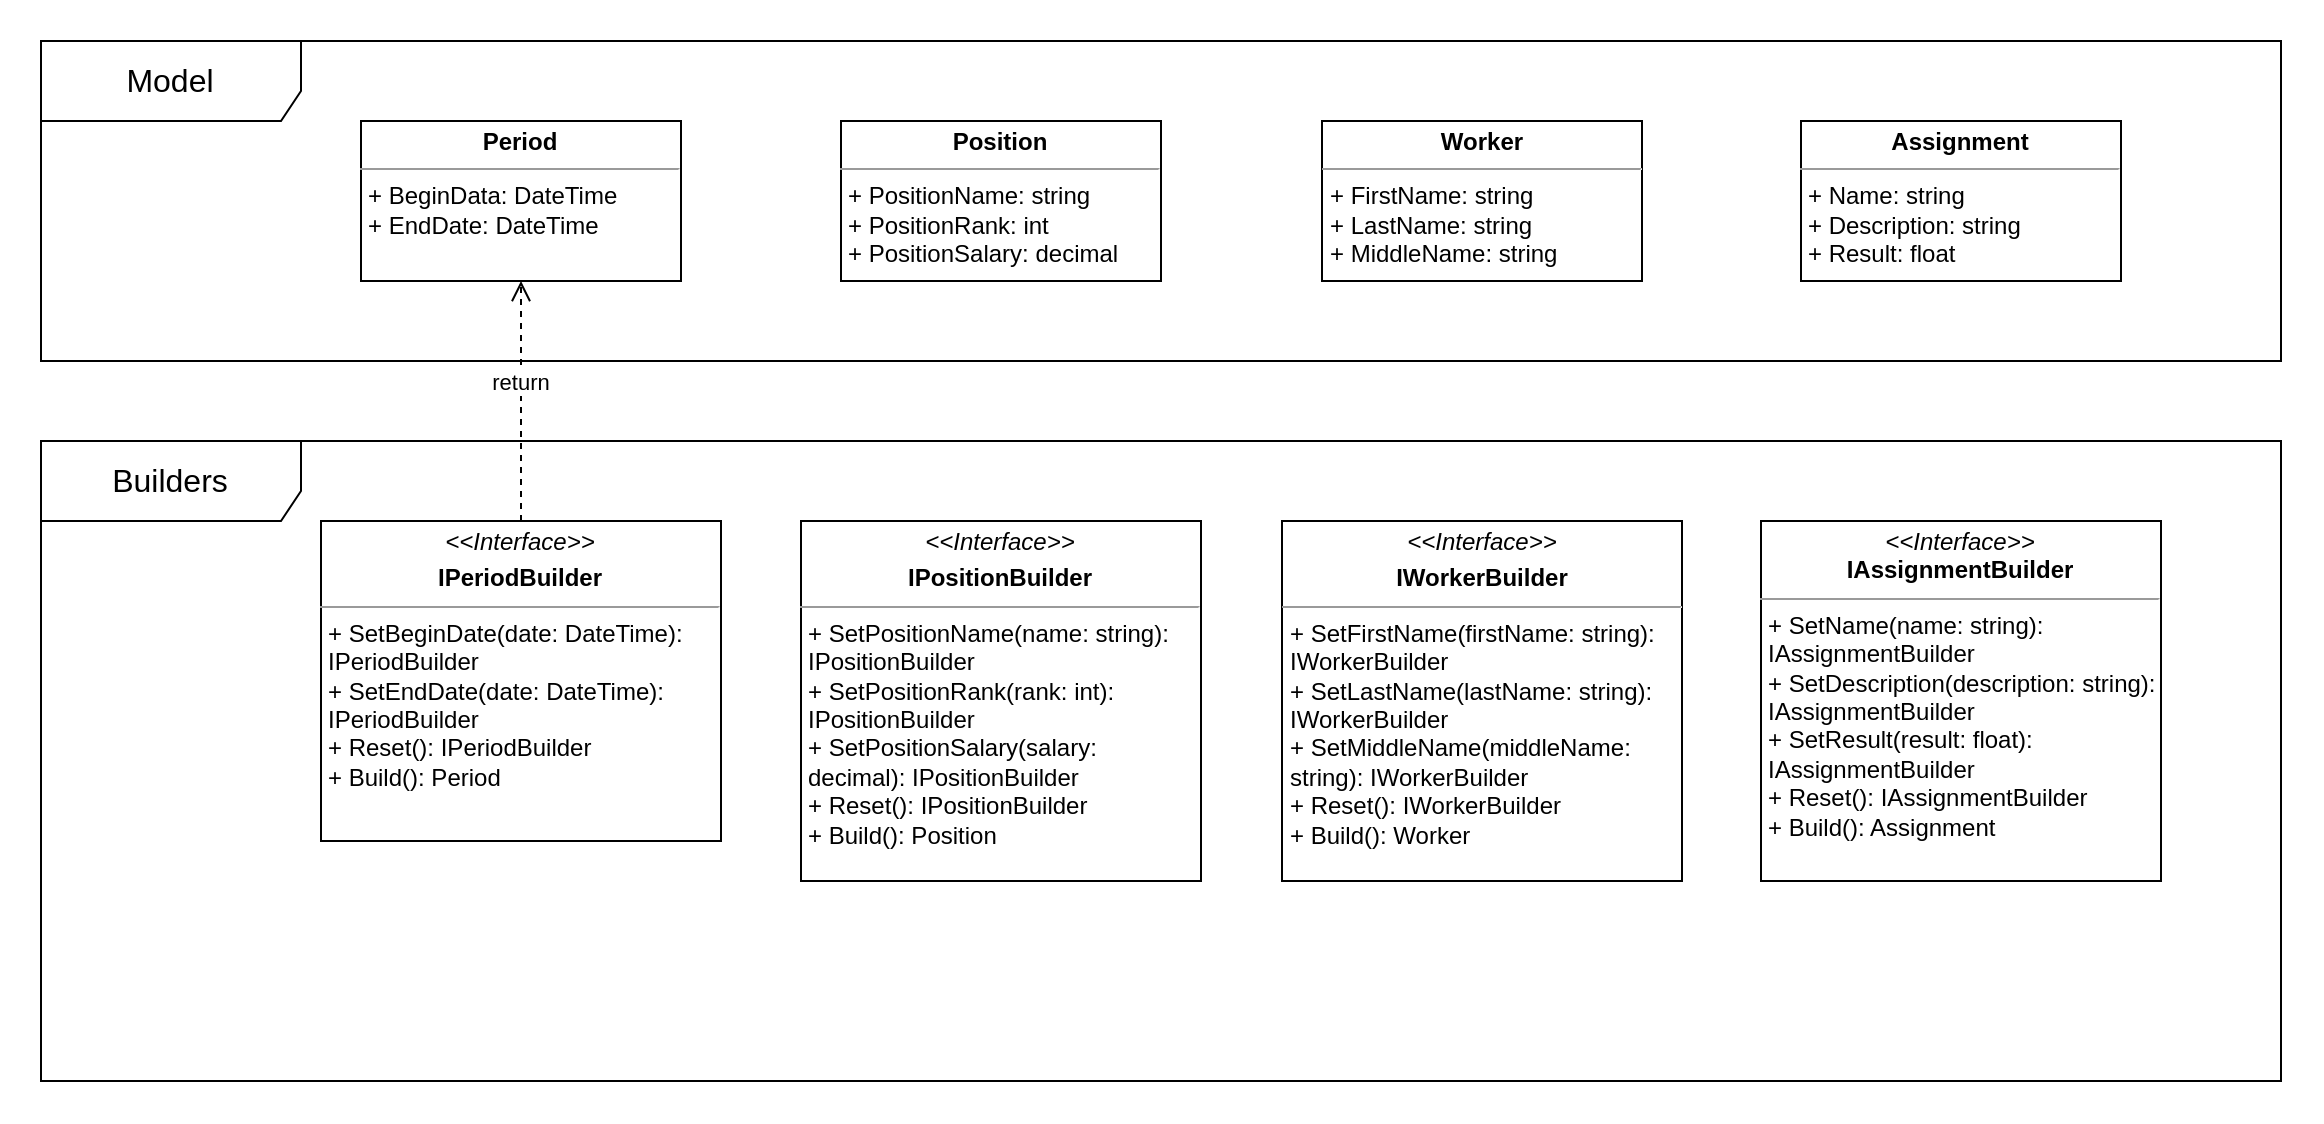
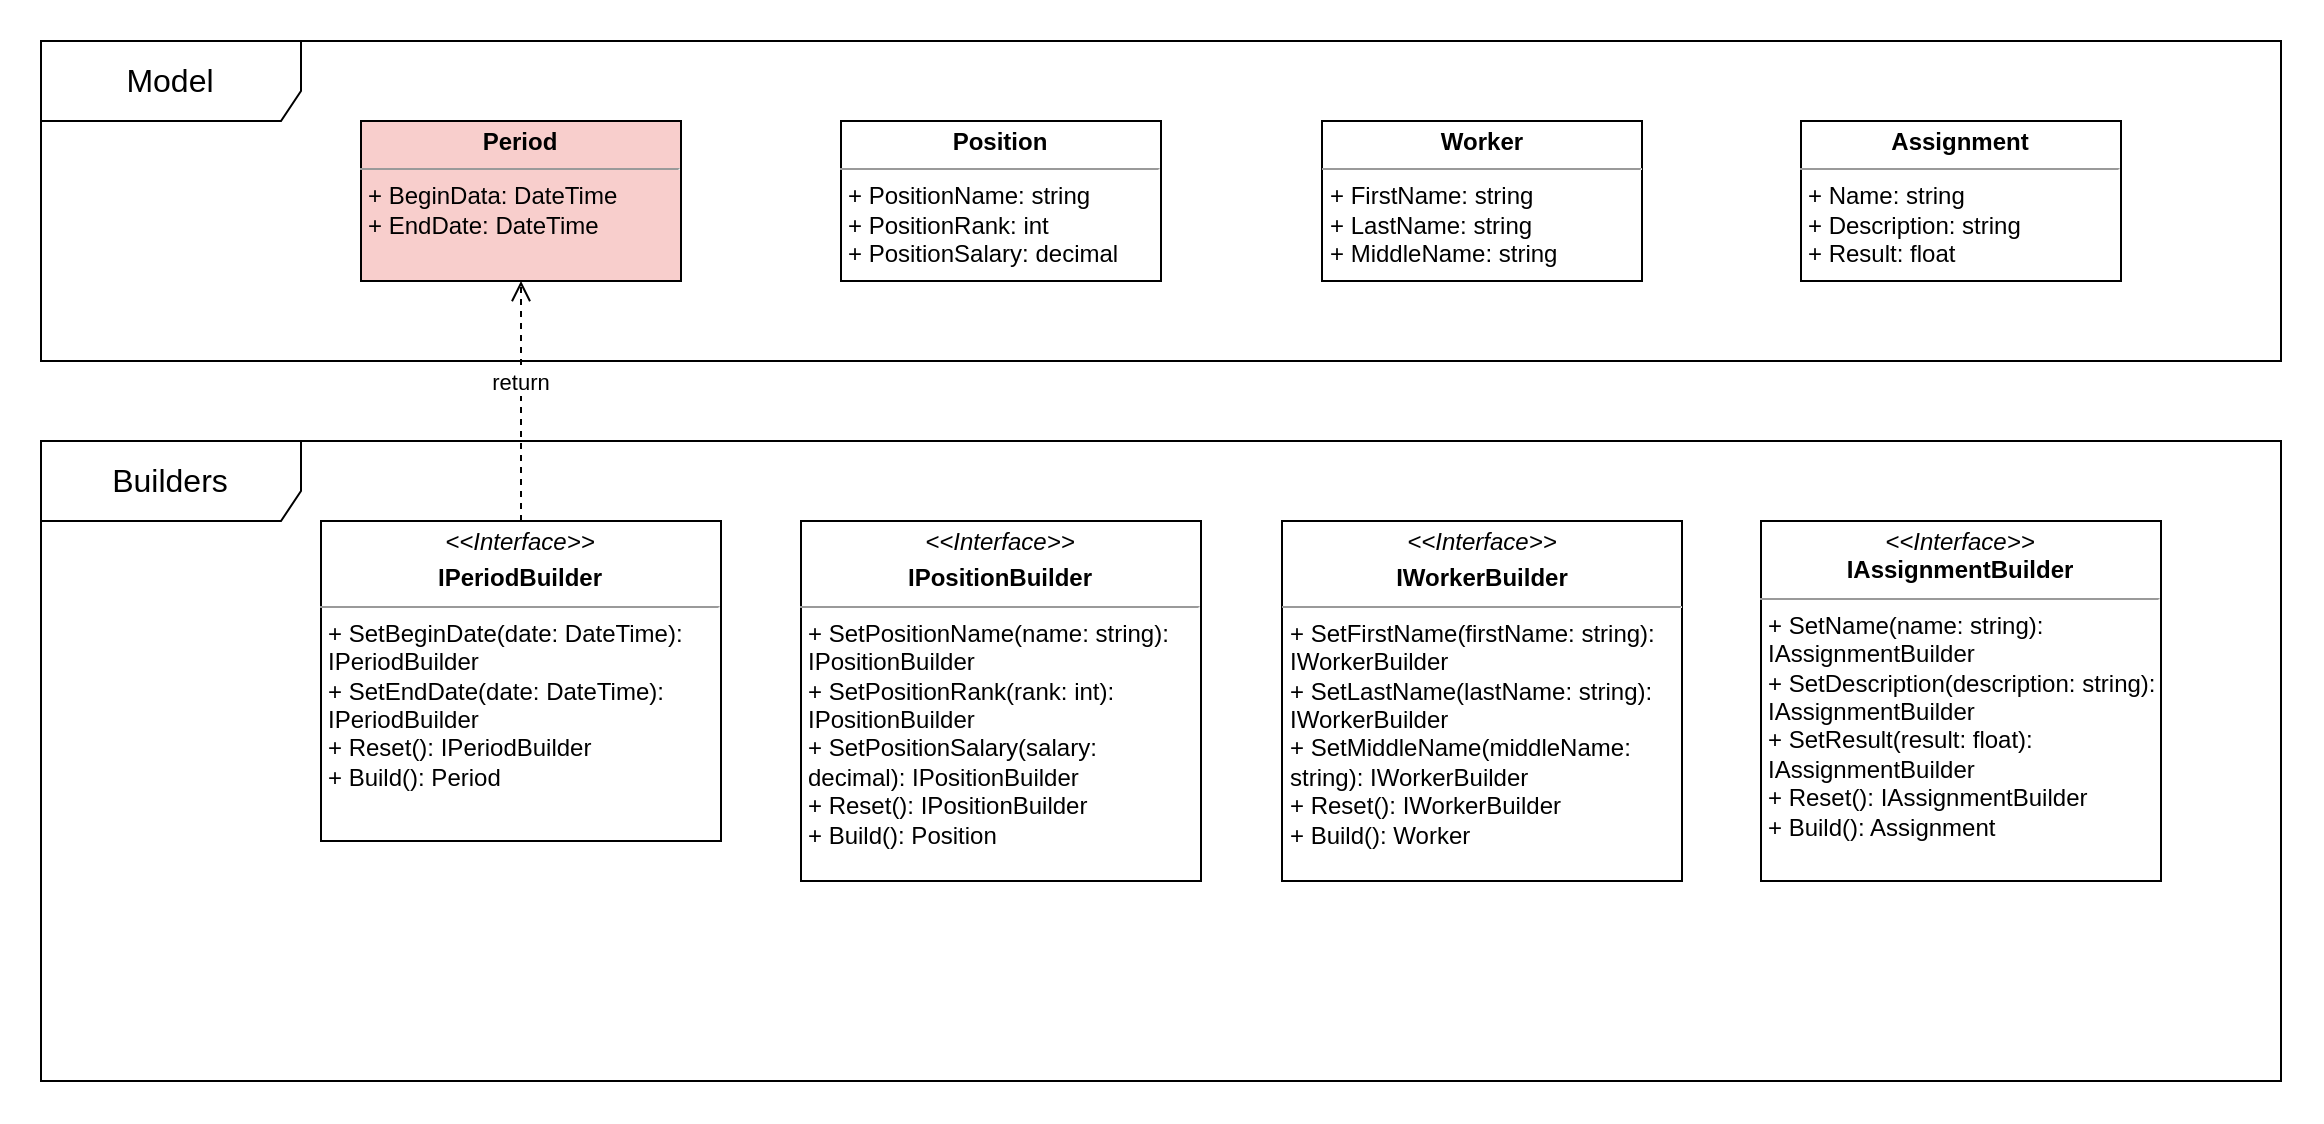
node "Period + BeginData: DateTime + EndDate: DateTime": fillcolor #ffffff -> #f8cecc
